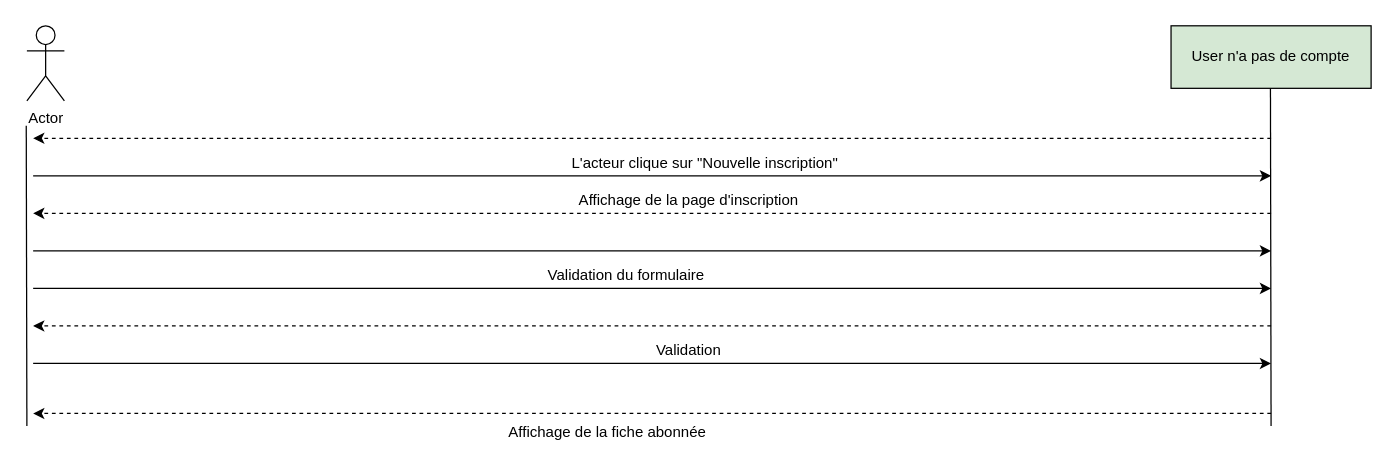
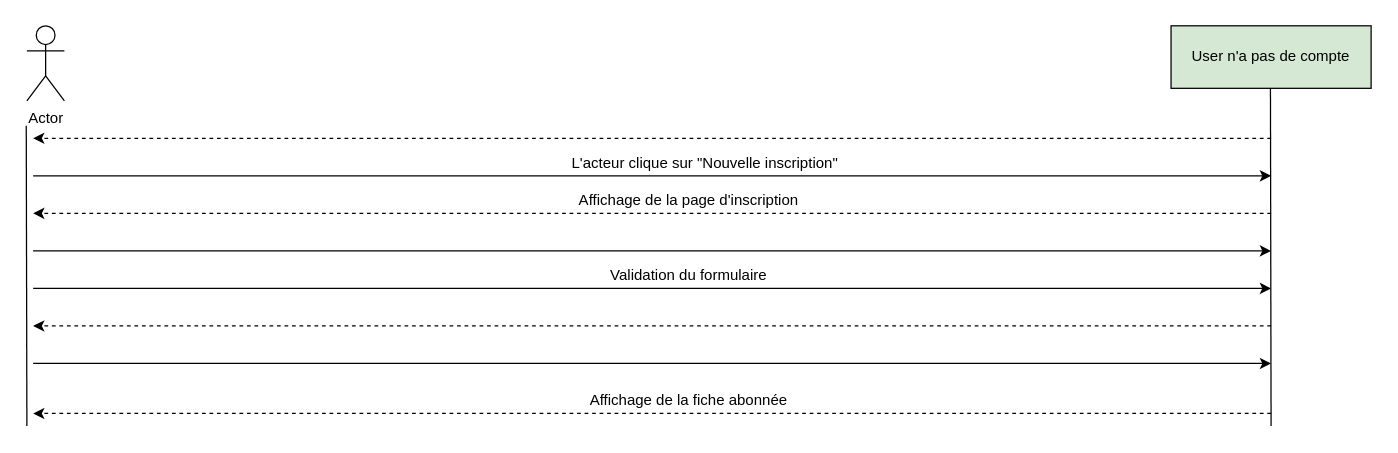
node "Validation du formulaire": moved (626, 276) -> (689, 276)
node "Validation": removed
node "Affichage de la fiche abonnée": moved (608, 432) -> (689, 401)
